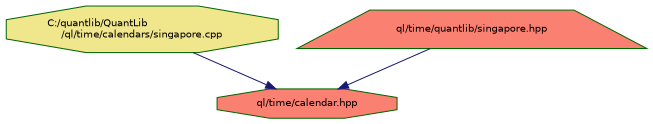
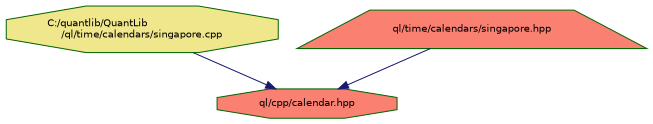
node "ql/time/quantlib/singapore.hpp": label "ql/time/quantlib/singapore.hpp" -> "ql/time/calendars/singapore.hpp"
node "ql/time/calendar.hpp": label "ql/time/calendar.hpp" -> "ql/cpp/calendar.hpp"
